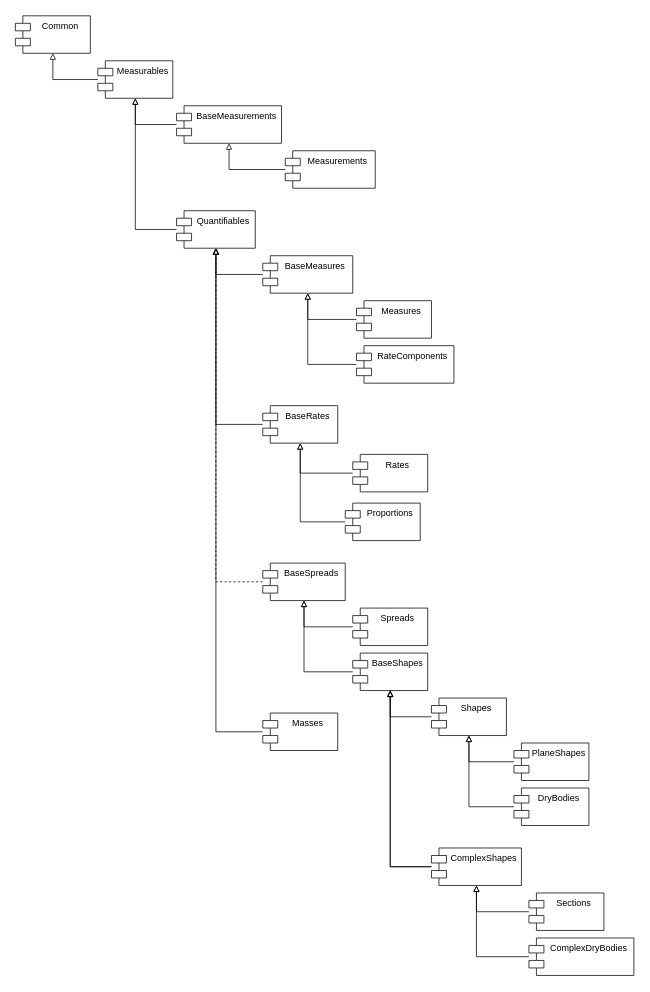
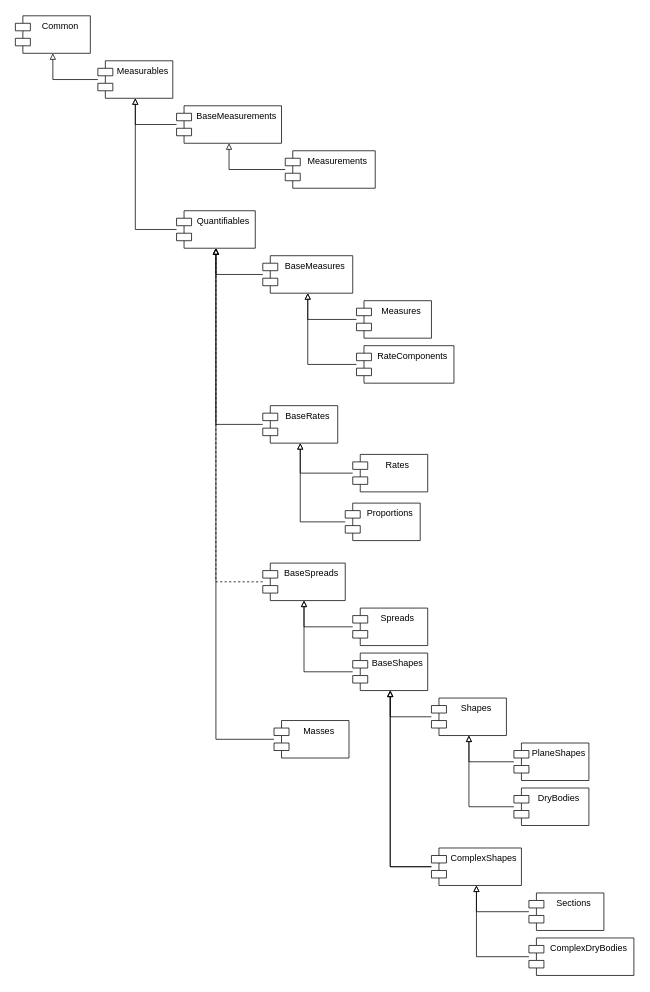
node "Masses": moved (300, 732) -> (312, 739)
